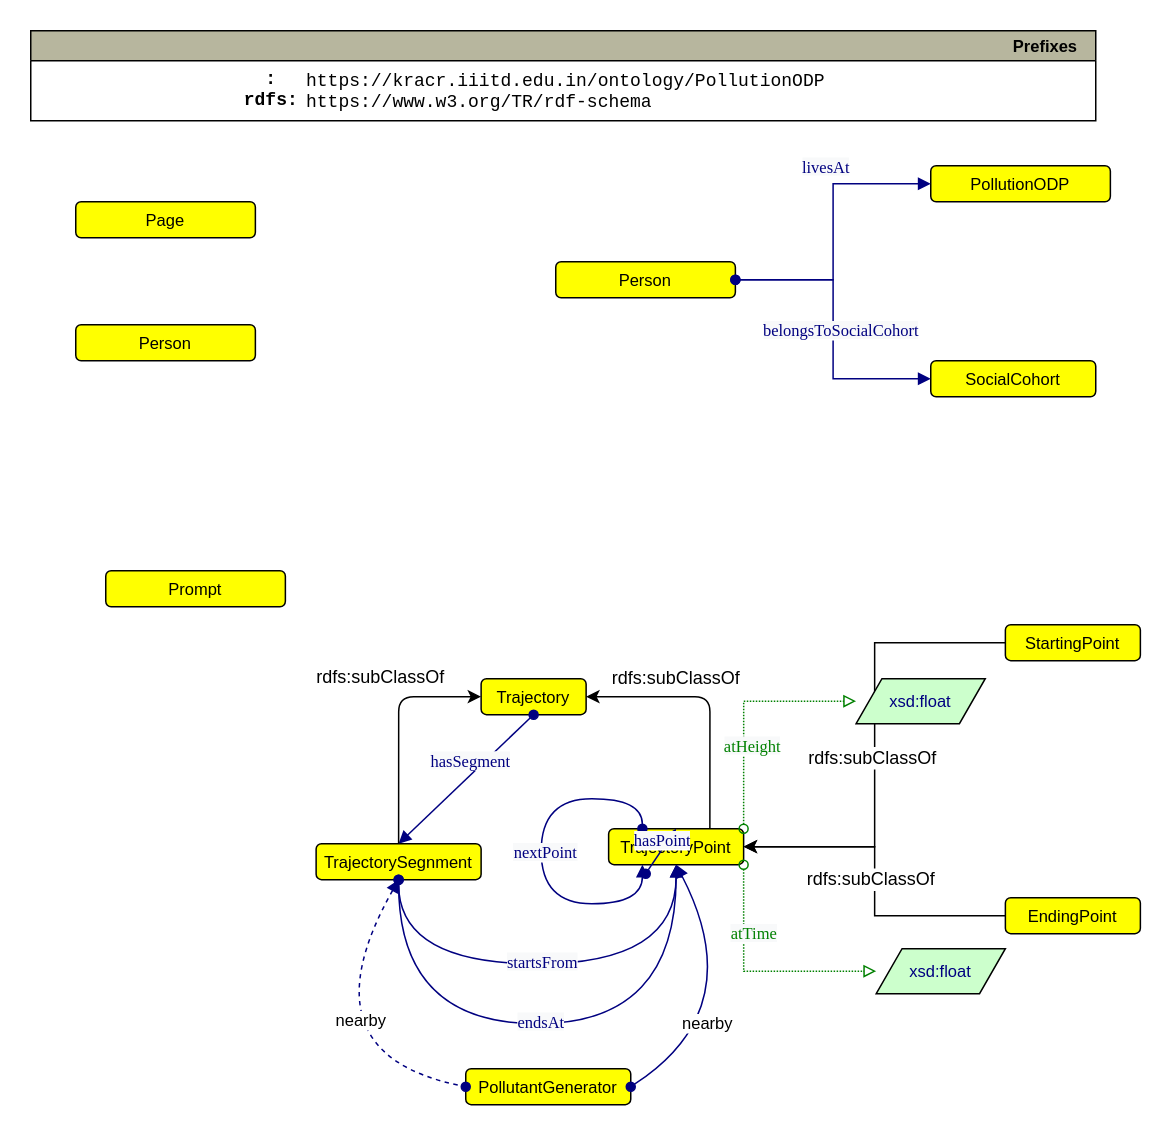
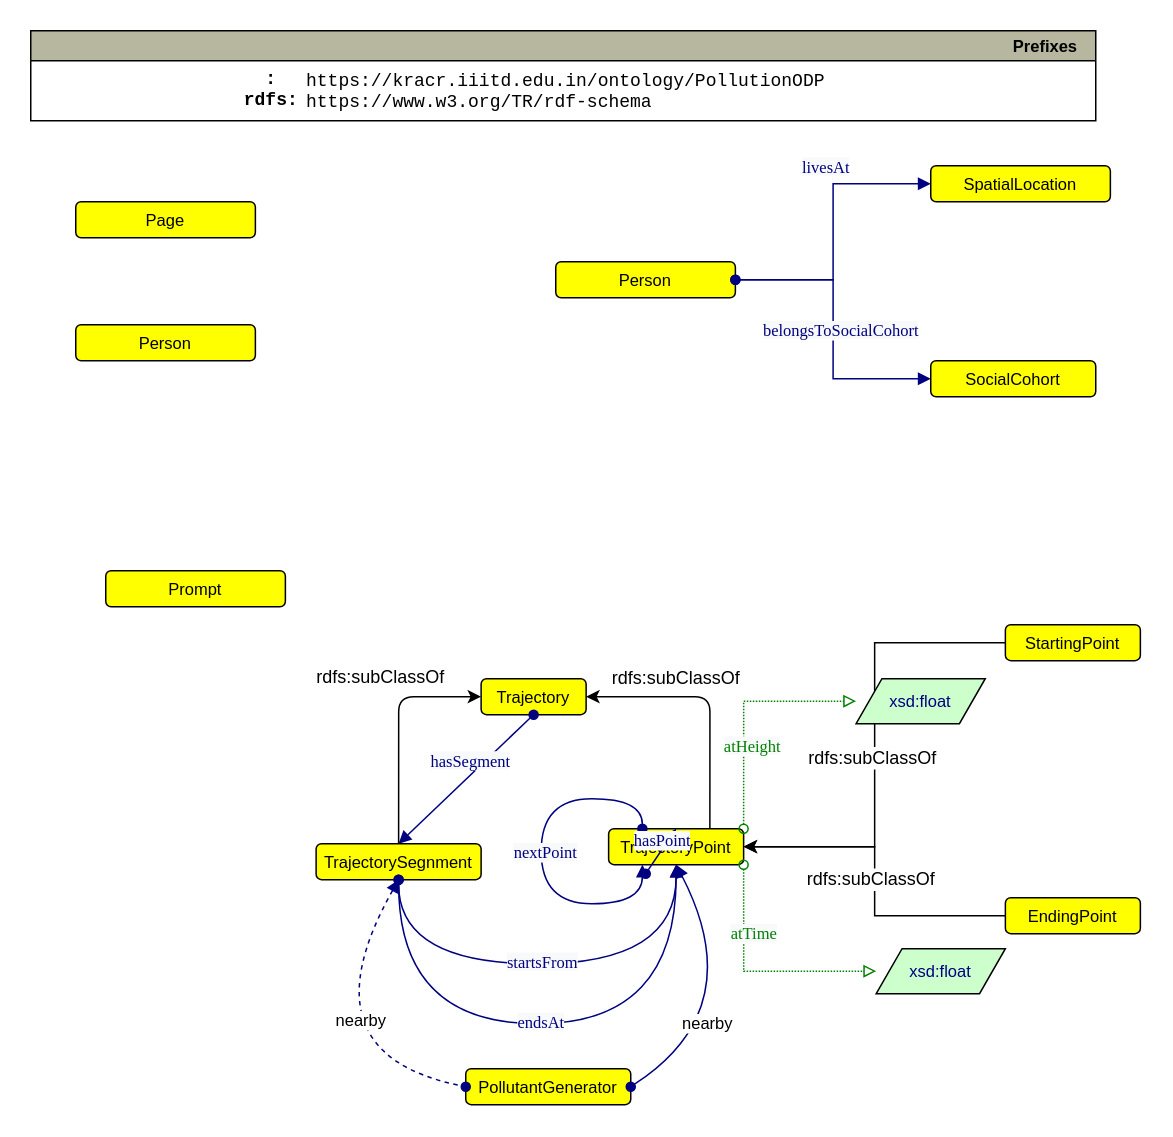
node "PollutionODP": label "PollutionODP" -> "SpatialLocation"
